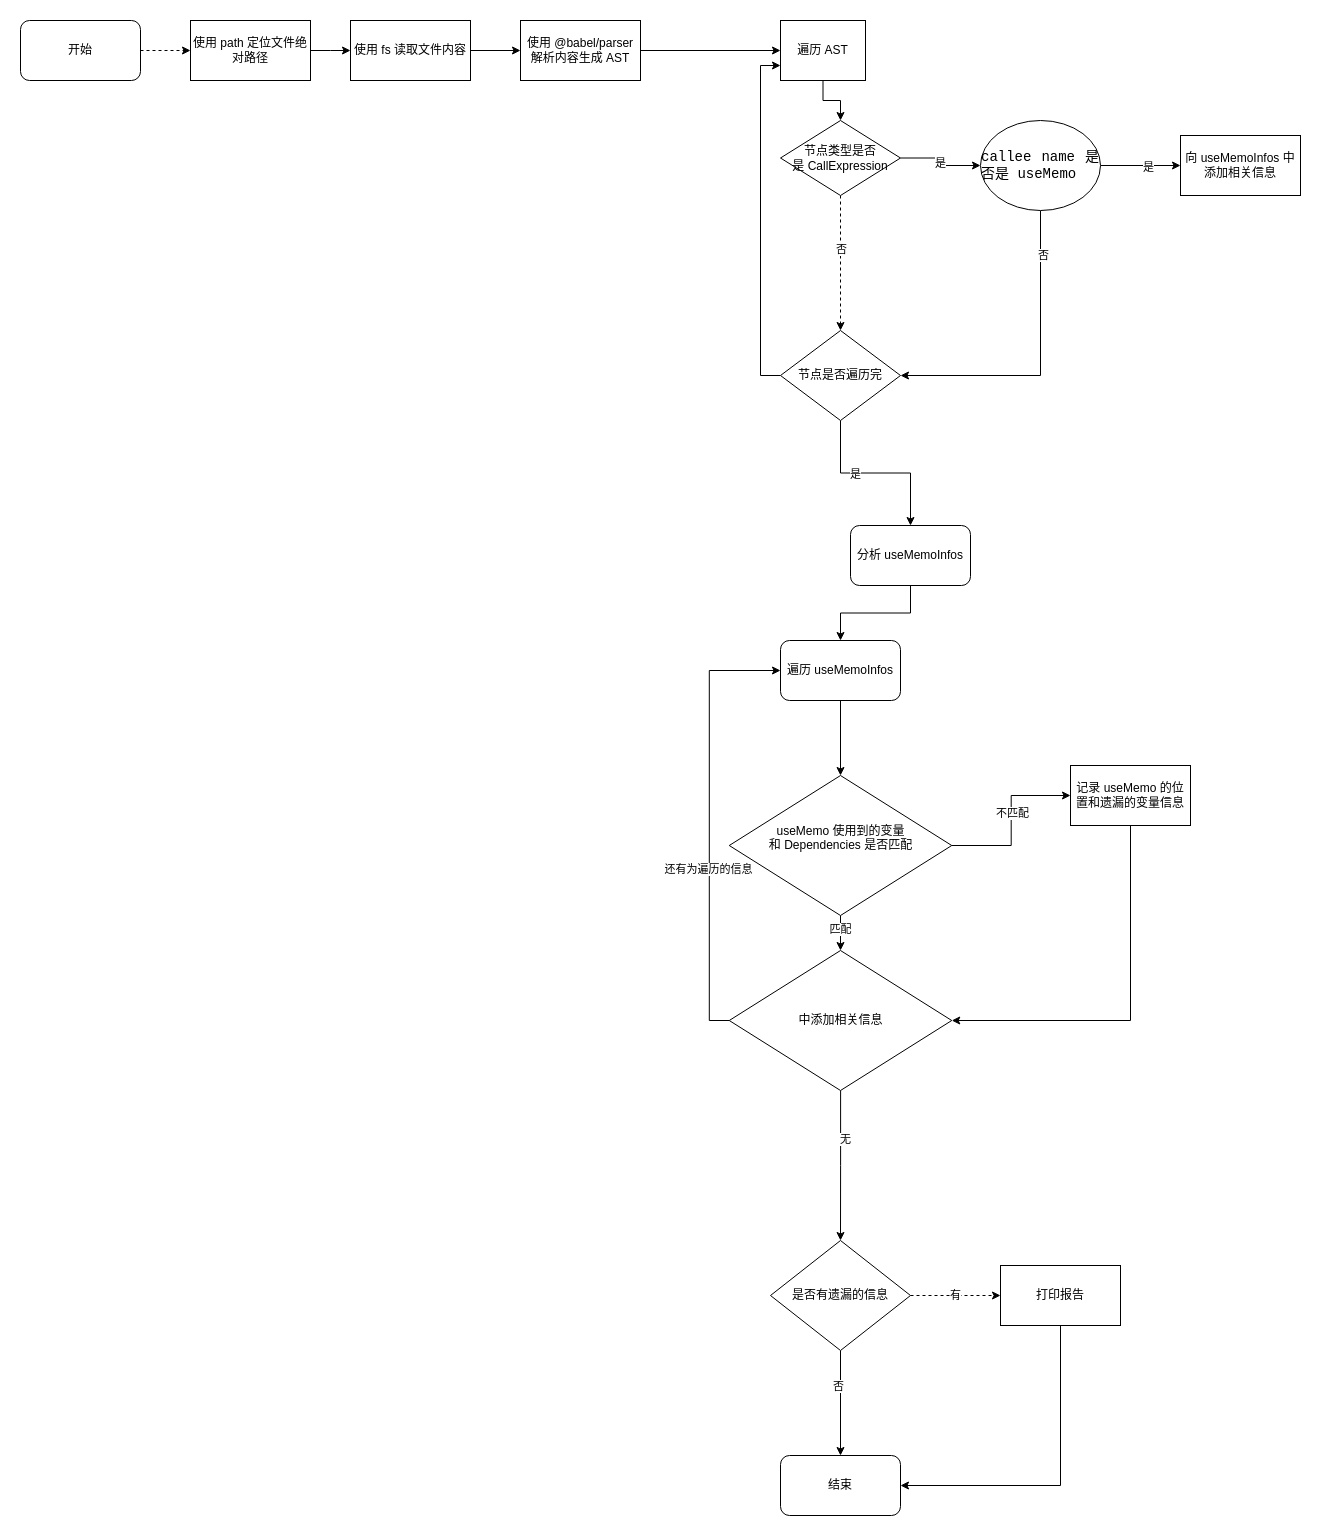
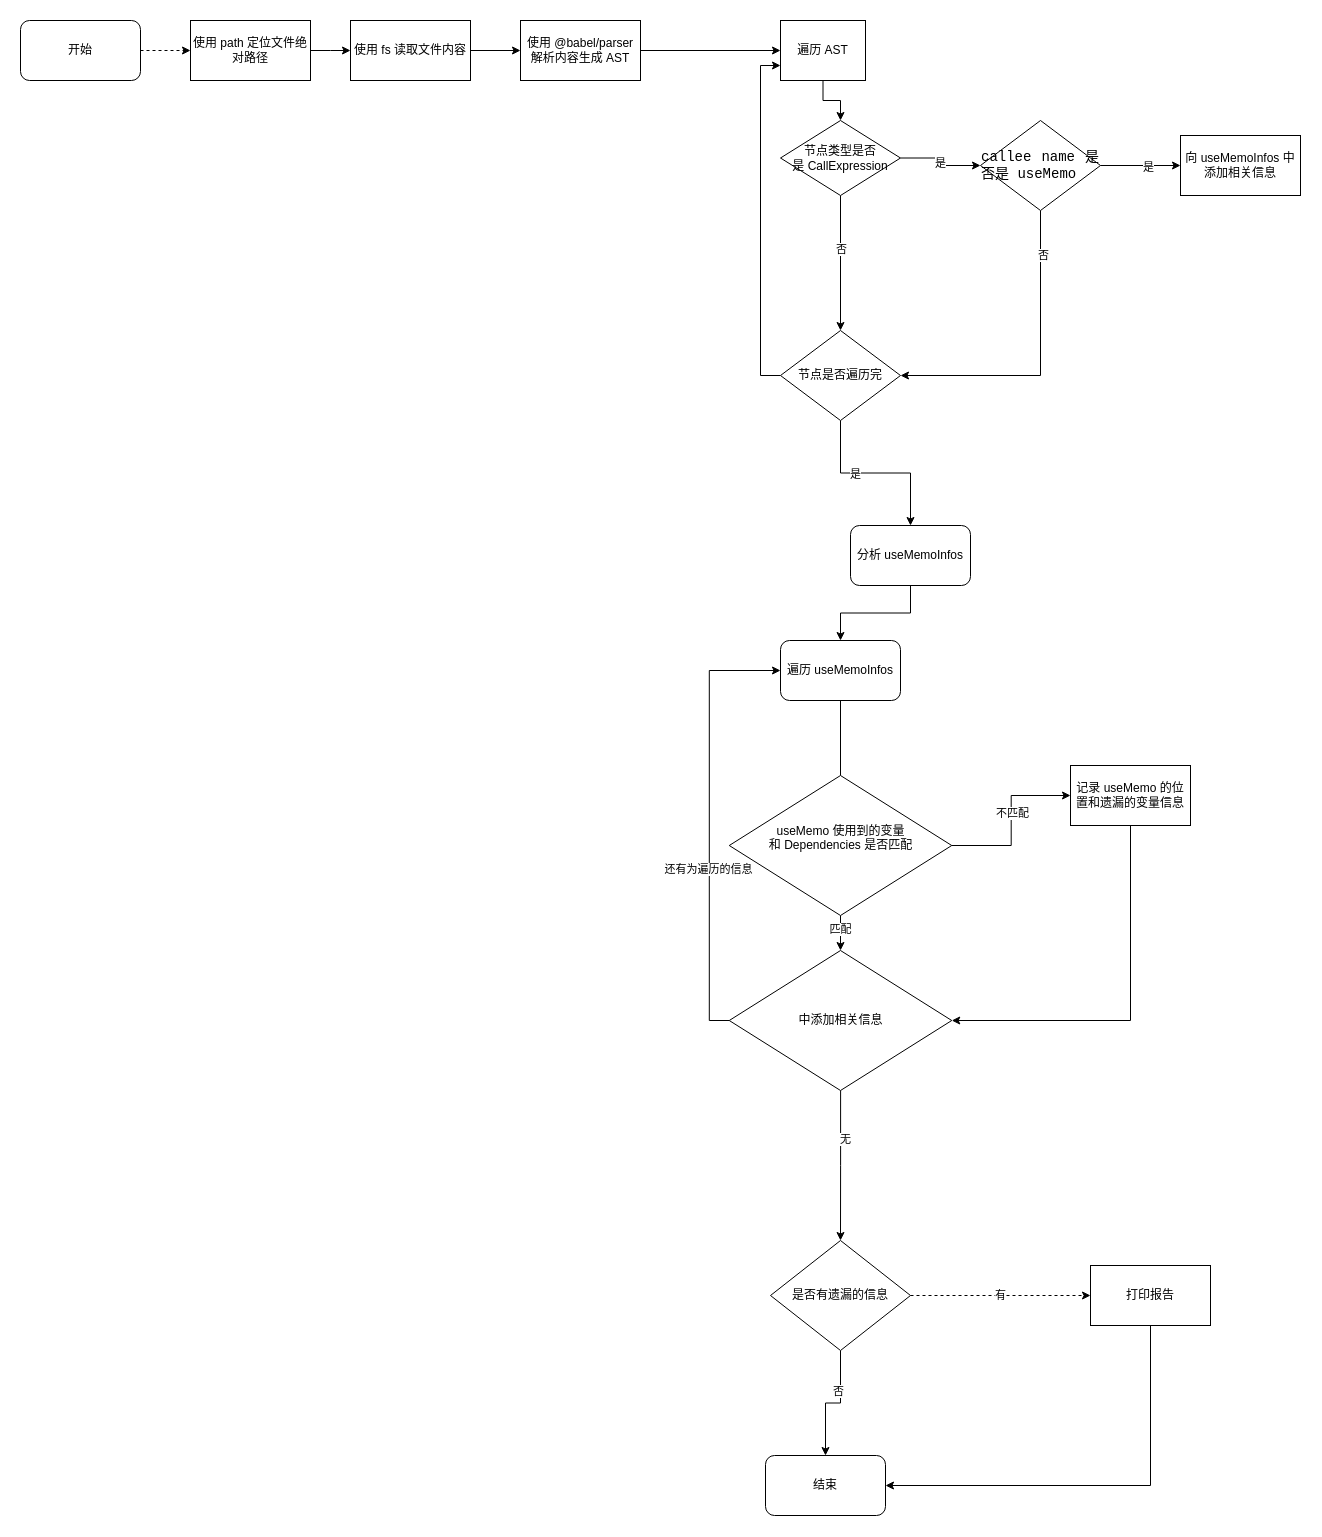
node "callee name 是否是 useMemo": shape ellipse -> diamond
edge "节点类型是否是 CallExpression" -> "节点是否遍历完": style dashed -> solid
edge "遍历 useMemoInfos" -> "useMemo 使用到的变量 和 Dependencies 是否匹配": arrowhead classic -> none
node "打印报告": moved (1061, 1296) -> (1151, 1296)
node "结束": moved (841, 1486) -> (826, 1486)
